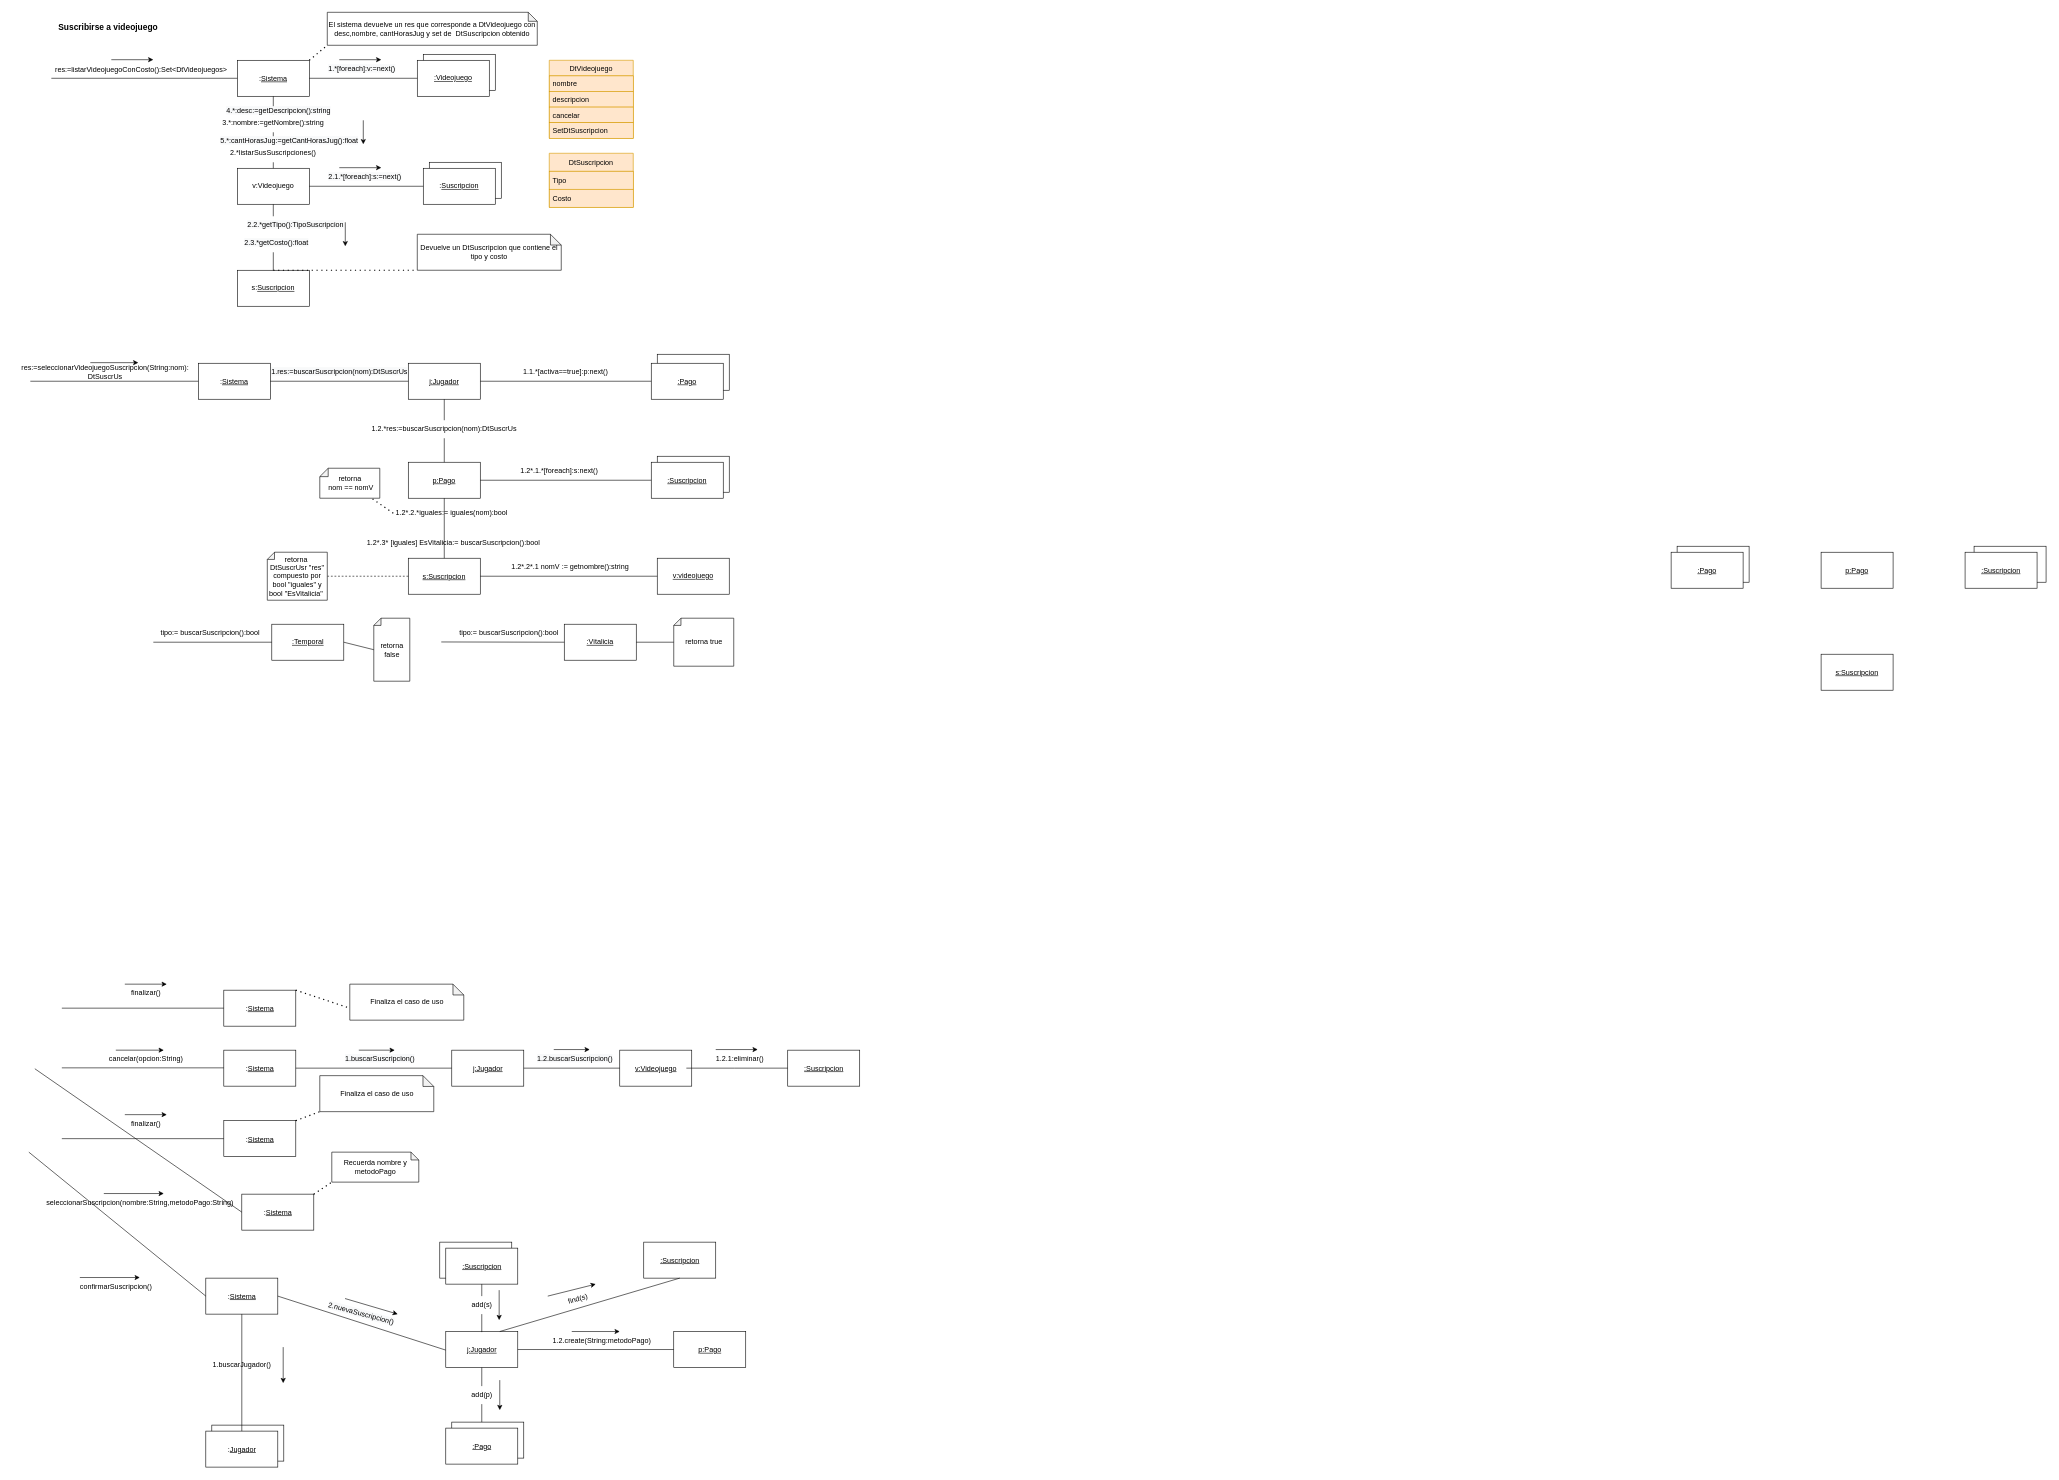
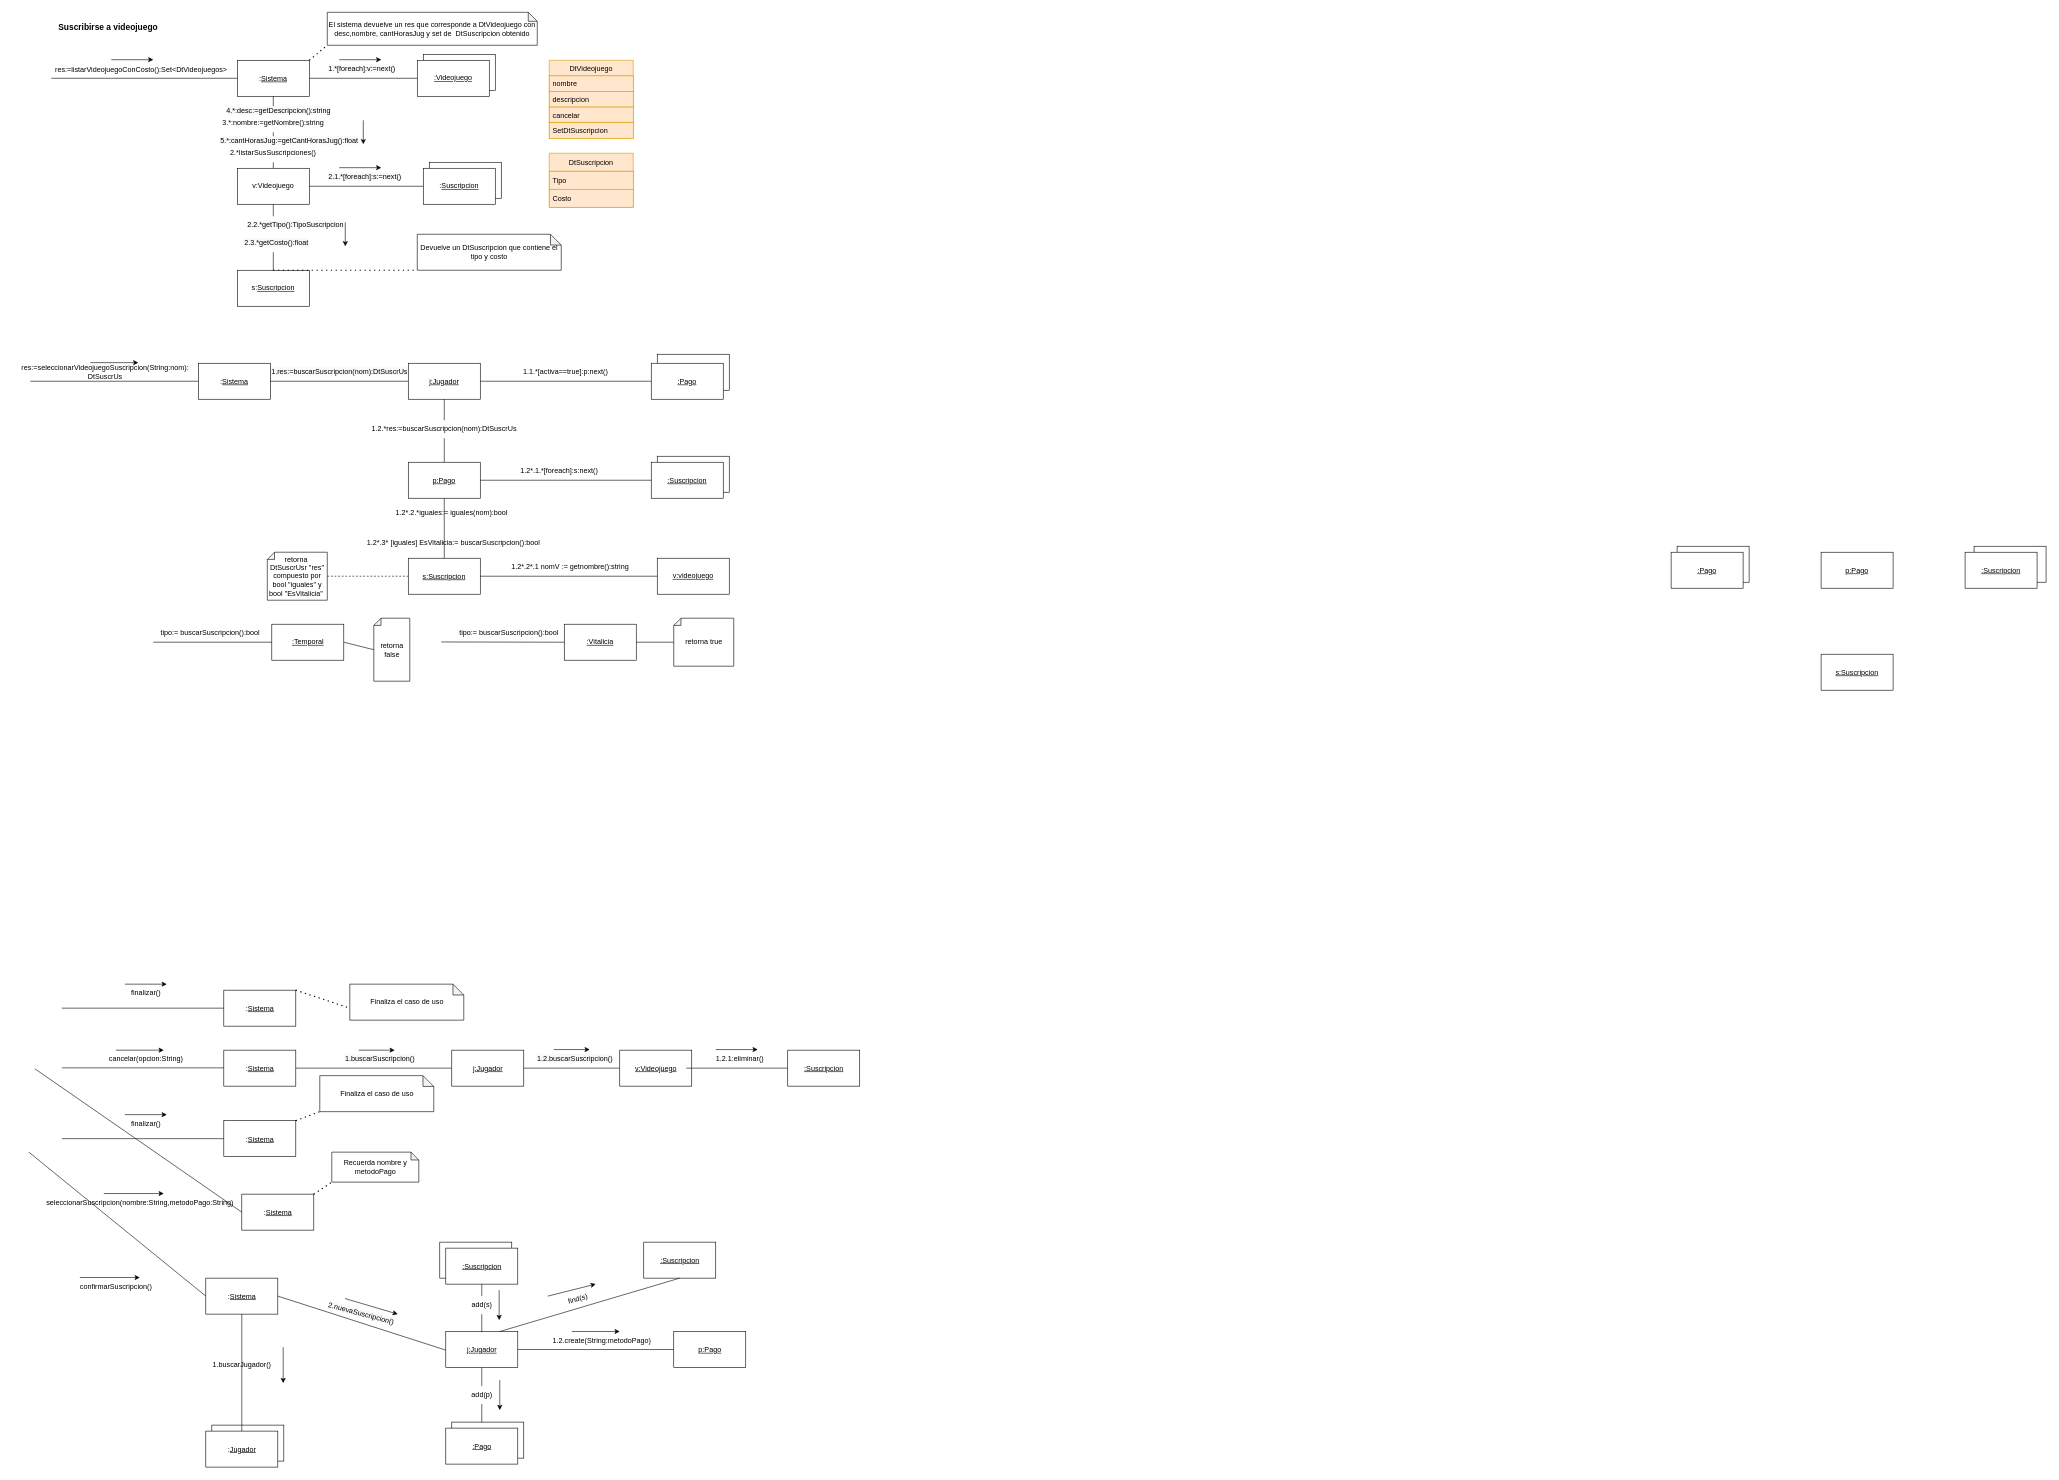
node "retorna nom == nomV": removed
edge "retorna nom == nomV" -- "1.2*.2.*iguales:= iguales(nom):bool": removed
